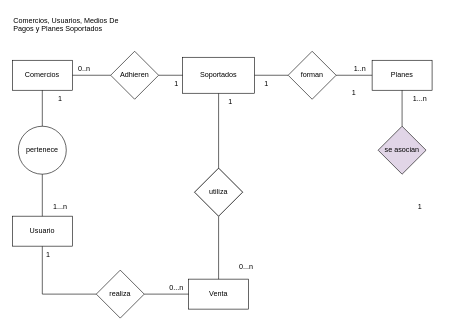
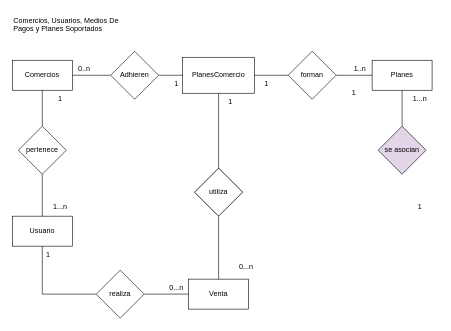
node "Soportados": label "Soportados" -> "PlanesComercio"
node "pertenece": shape ellipse -> diamond
